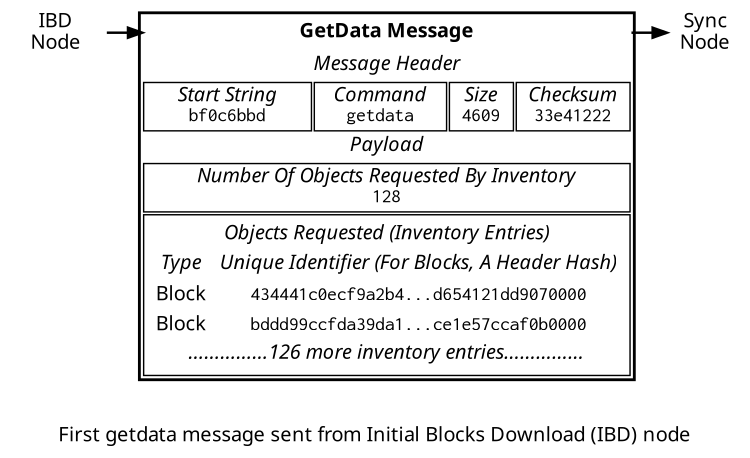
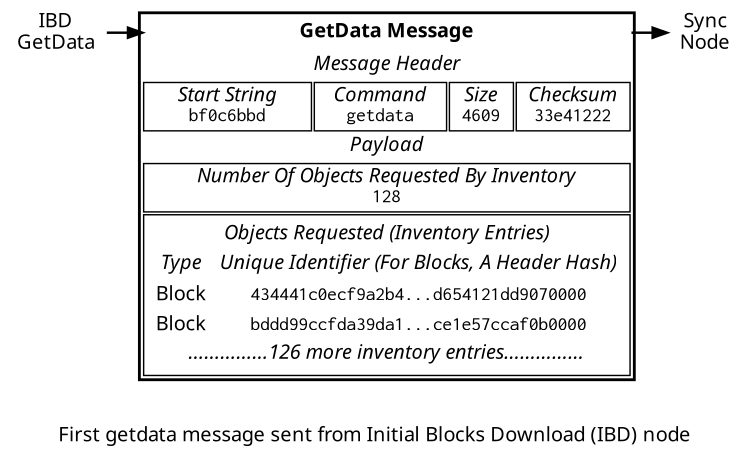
node "IBD Node": label "IBD Node" -> "IBD GetData"
